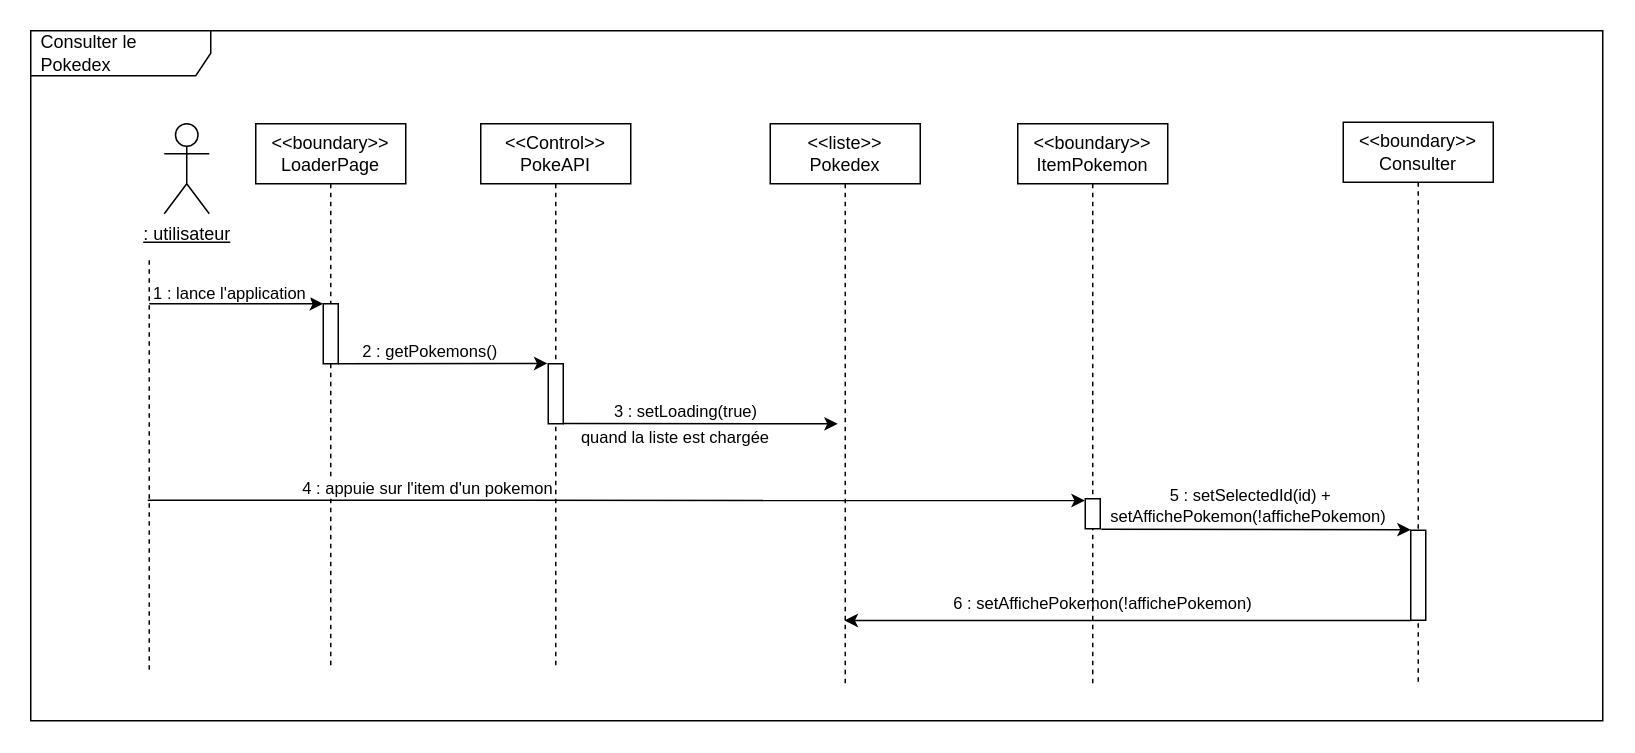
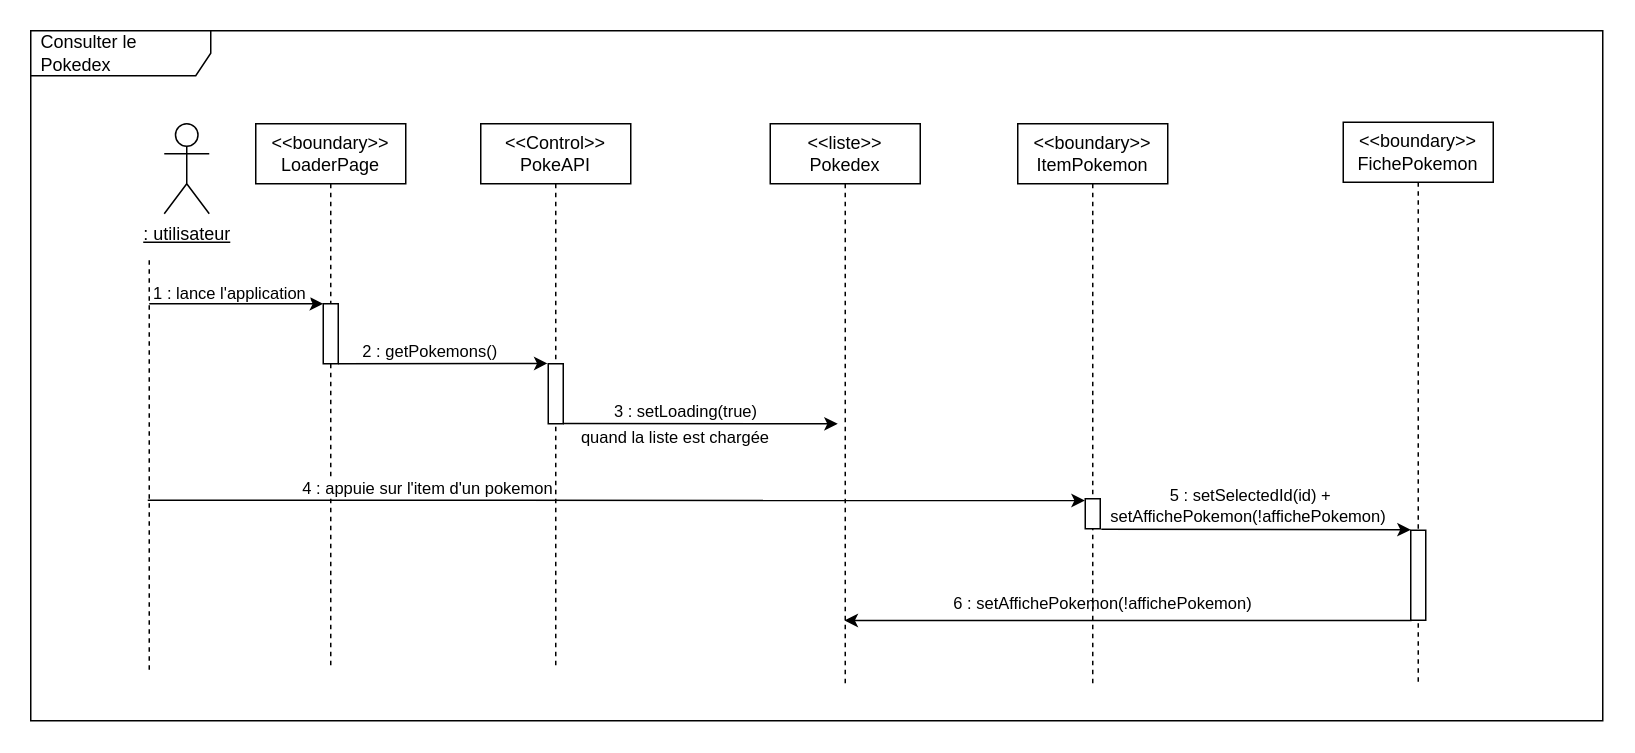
node "<<boundary>> Consulter": label "<<boundary>> Consulter" -> "<<boundary>> FichePokemon"
